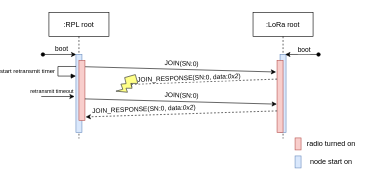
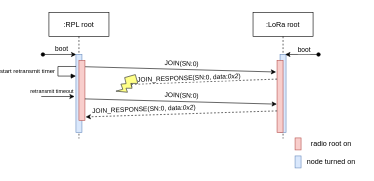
node "radio turned on": label "radio turned on" -> "radio root on"
node "node start on": label "node start on" -> "node turned on"
